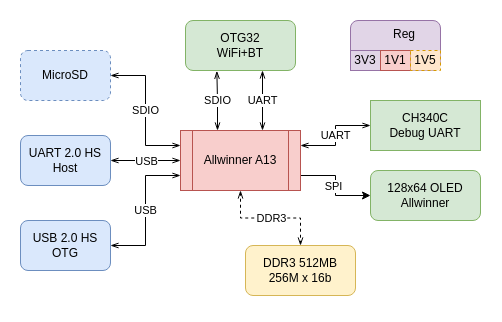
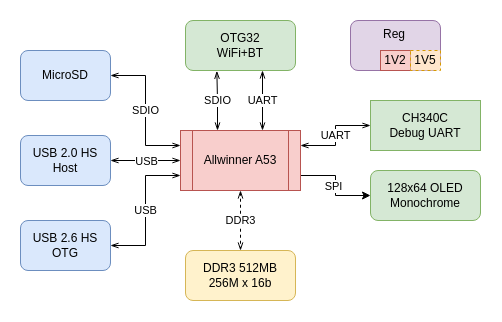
node "Reg": moved (405, 35) -> (395, 35)
node "3V3": removed
node "1V1": label "1V1" -> "1V2"
node "MicroSD": style dashed -> solid
node "UART 2.0 HS Host": label "UART 2.0 HS Host" -> "USB 2.0 HS Host"
node "Allwinner A13": label "Allwinner A13" -> "Allwinner A53"
node "128x64 OLED Allwinner": label "128x64 OLED Allwinner" -> "128x64 OLED Monochrome"
node "USB 2.0 HS OTG": label "USB 2.0 HS OTG" -> "USB 2.6 HS OTG"
node "DDR3 512MB 256M x 16b": moved (301, 271) -> (241, 276)
